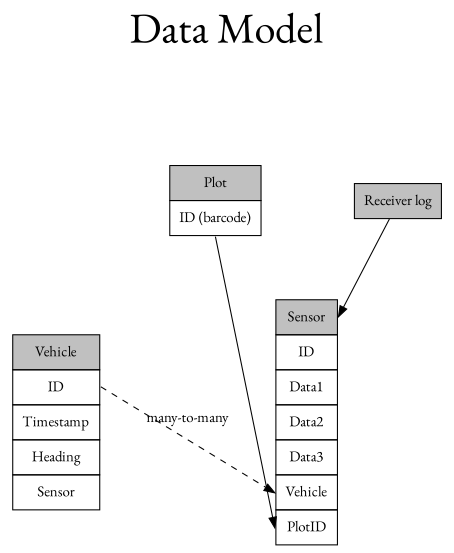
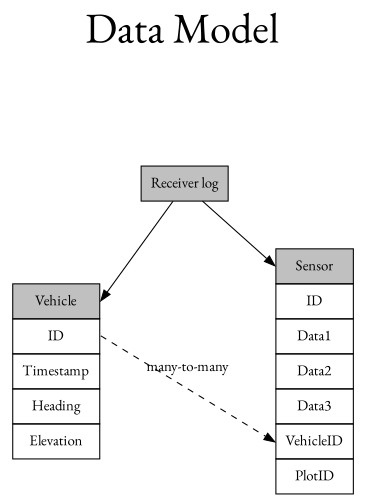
node "Plot": removed
edge "Receiver log" -> "Vehicle": added
node "Vehicle": text "Sensor" -> "Elevation"
node "Sensor": text "Vehicle" -> "VehicleID"
